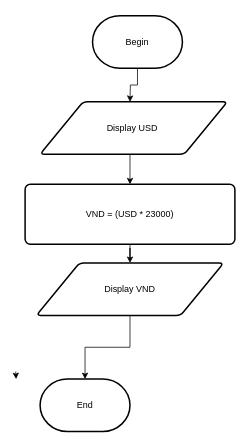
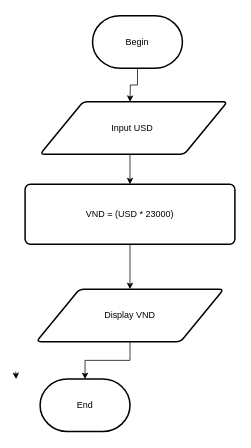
node "Display USD": label "Display USD" -> "Input USD"
node "Display VND": moved (130, 289) -> (130, 315)
